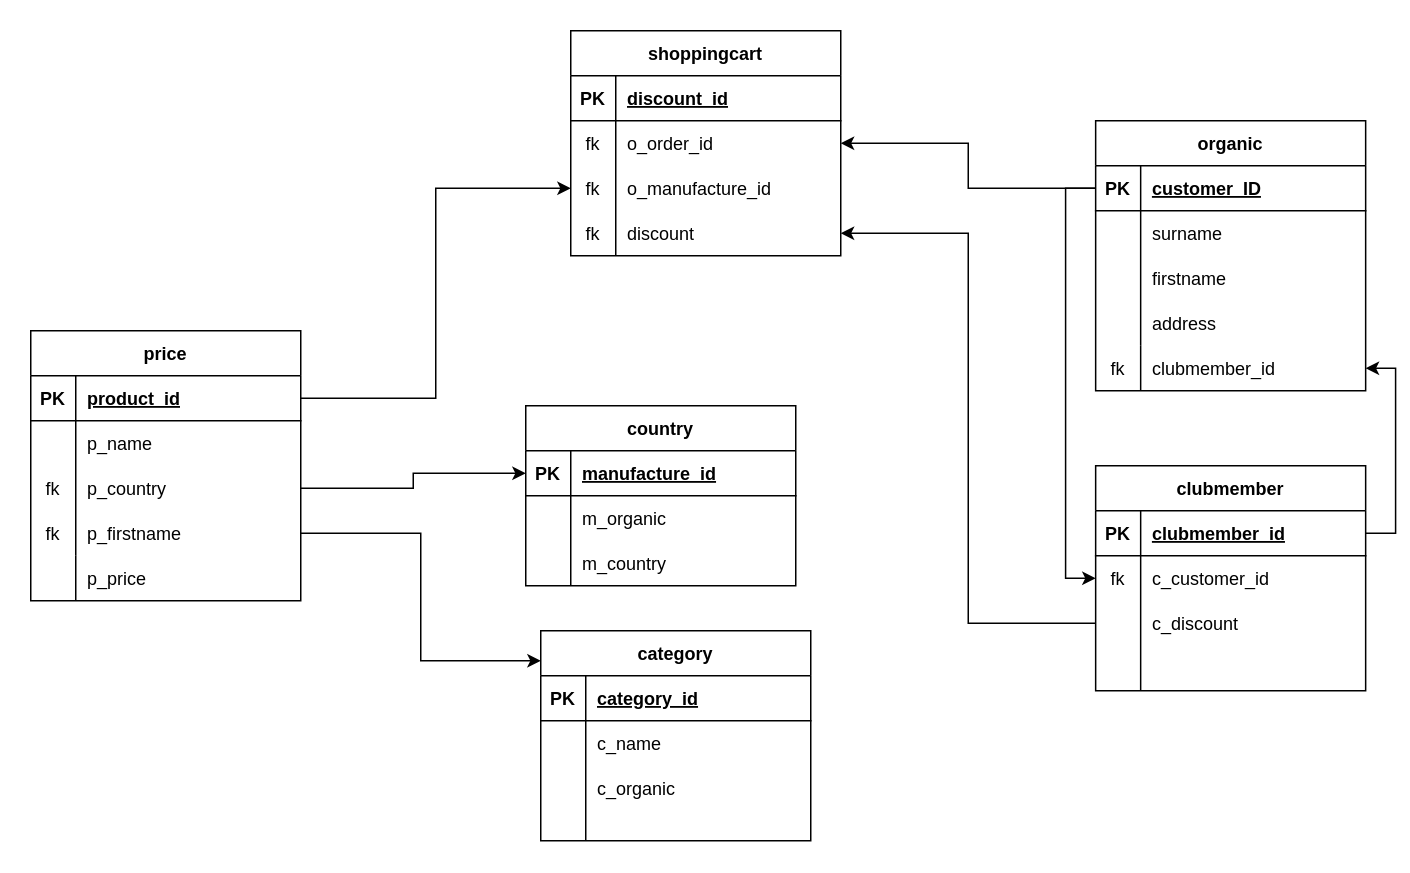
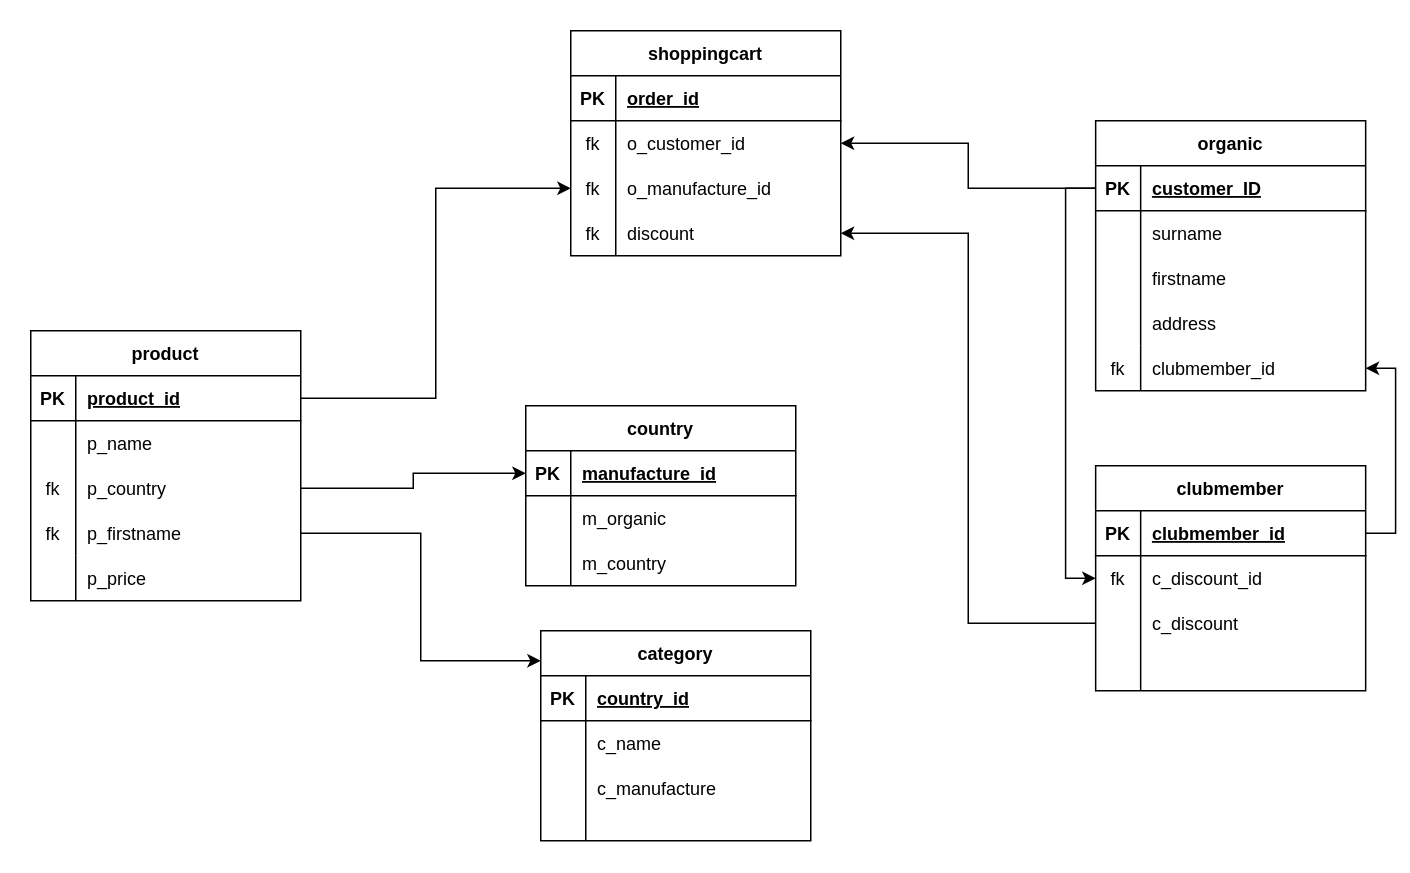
node "discount_id": label "discount_id" -> "order_id"
node "o_order_id": label "o_order_id" -> "o_customer_id"
node "price": label "price" -> "product"
node "c_customer_id": label "c_customer_id" -> "c_discount_id"
node "category_id": label "category_id" -> "country_id"
node "c_organic": label "c_organic" -> "c_manufacture"
